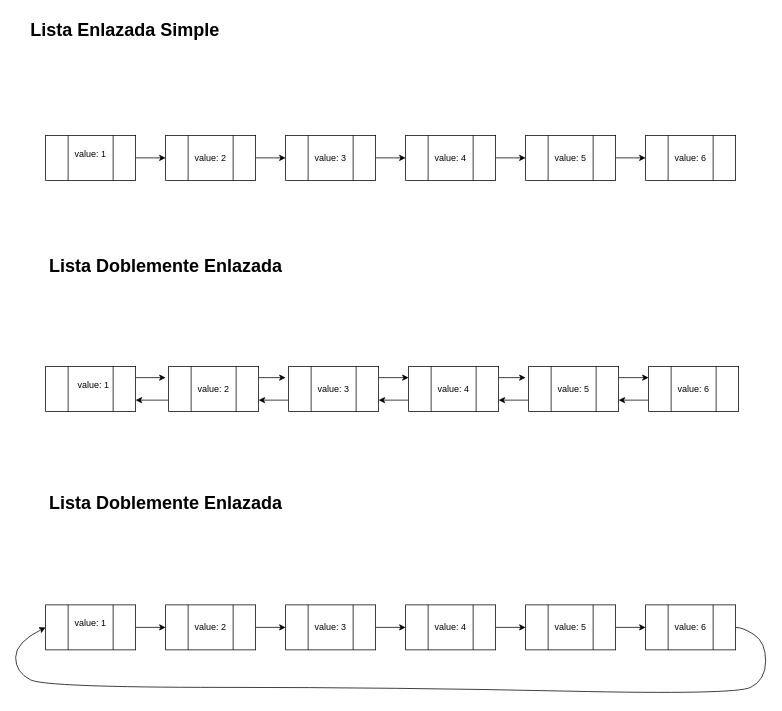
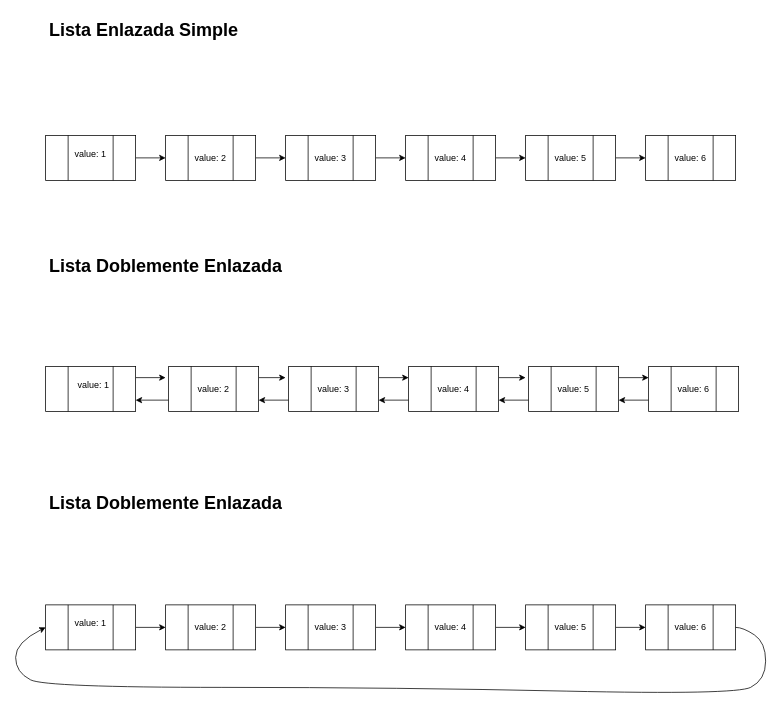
node "Lista Enlazada Simple": moved (147, 60) -> (165, 60)
